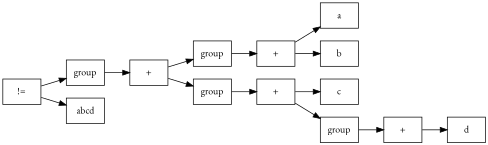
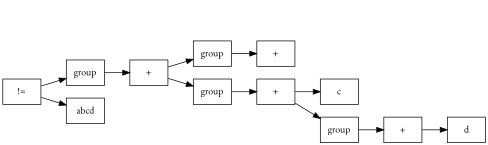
node "a": removed
node "b": removed
